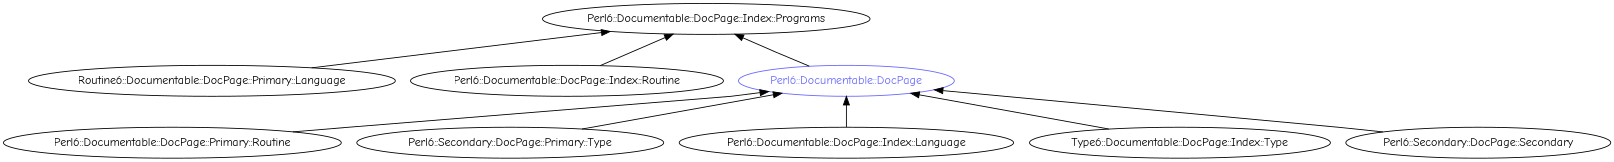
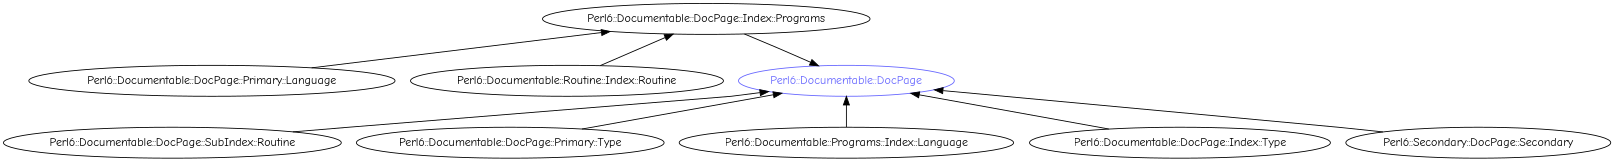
edge "Perl6::Documentable::DocPage" -> "Perl6::Documentable::DocPage::Index::Programs": reversed
node "Routine6::Documentable::DocPage::Primary::Language": label "Routine6::Documentable::DocPage::Primary::Language" -> "Perl6::Documentable::DocPage::Primary::Language"
node "Perl6::Documentable::DocPage::Index::Routine": label "Perl6::Documentable::DocPage::Index::Routine" -> "Perl6::Documentable::Routine::Index::Routine"
node "Perl6::Documentable::DocPage::Primary::Routine": label "Perl6::Documentable::DocPage::Primary::Routine" -> "Perl6::Documentable::DocPage::SubIndex::Routine"
node "Perl6::Secondary::DocPage::Primary::Type": label "Perl6::Secondary::DocPage::Primary::Type" -> "Perl6::Documentable::DocPage::Primary::Type"
node "Perl6::Documentable::DocPage::Index::Language": label "Perl6::Documentable::DocPage::Index::Language" -> "Perl6::Documentable::Programs::Index::Language"
node "Type6::Documentable::DocPage::Index::Type": label "Type6::Documentable::DocPage::Index::Type" -> "Perl6::Documentable::DocPage::Index::Type"
